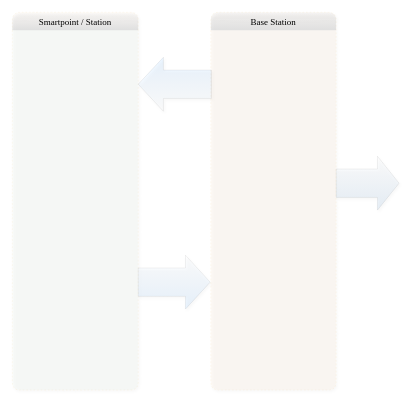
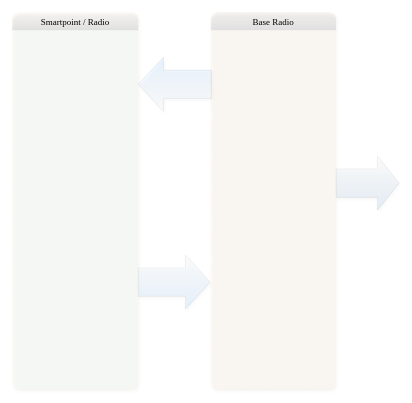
node "Smartpoint / Station": label "Smartpoint / Station" -> "Smartpoint / Radio"
node "Base Station": label "Base Station" -> "Base Radio"
